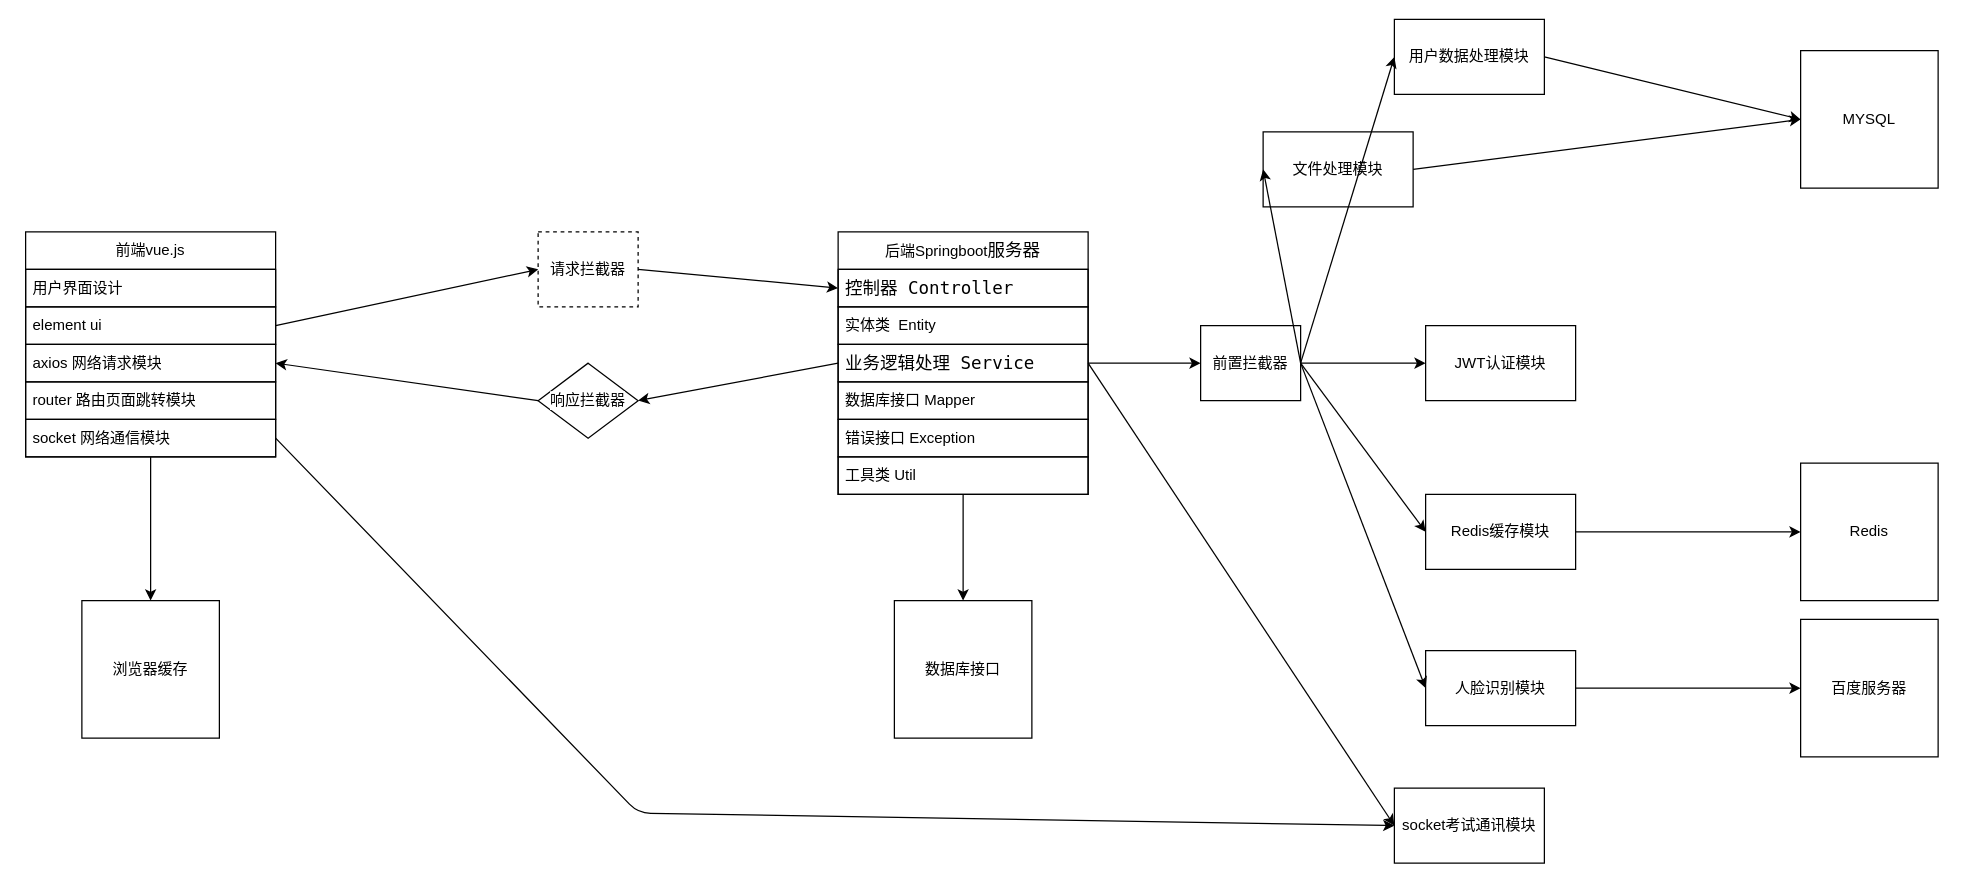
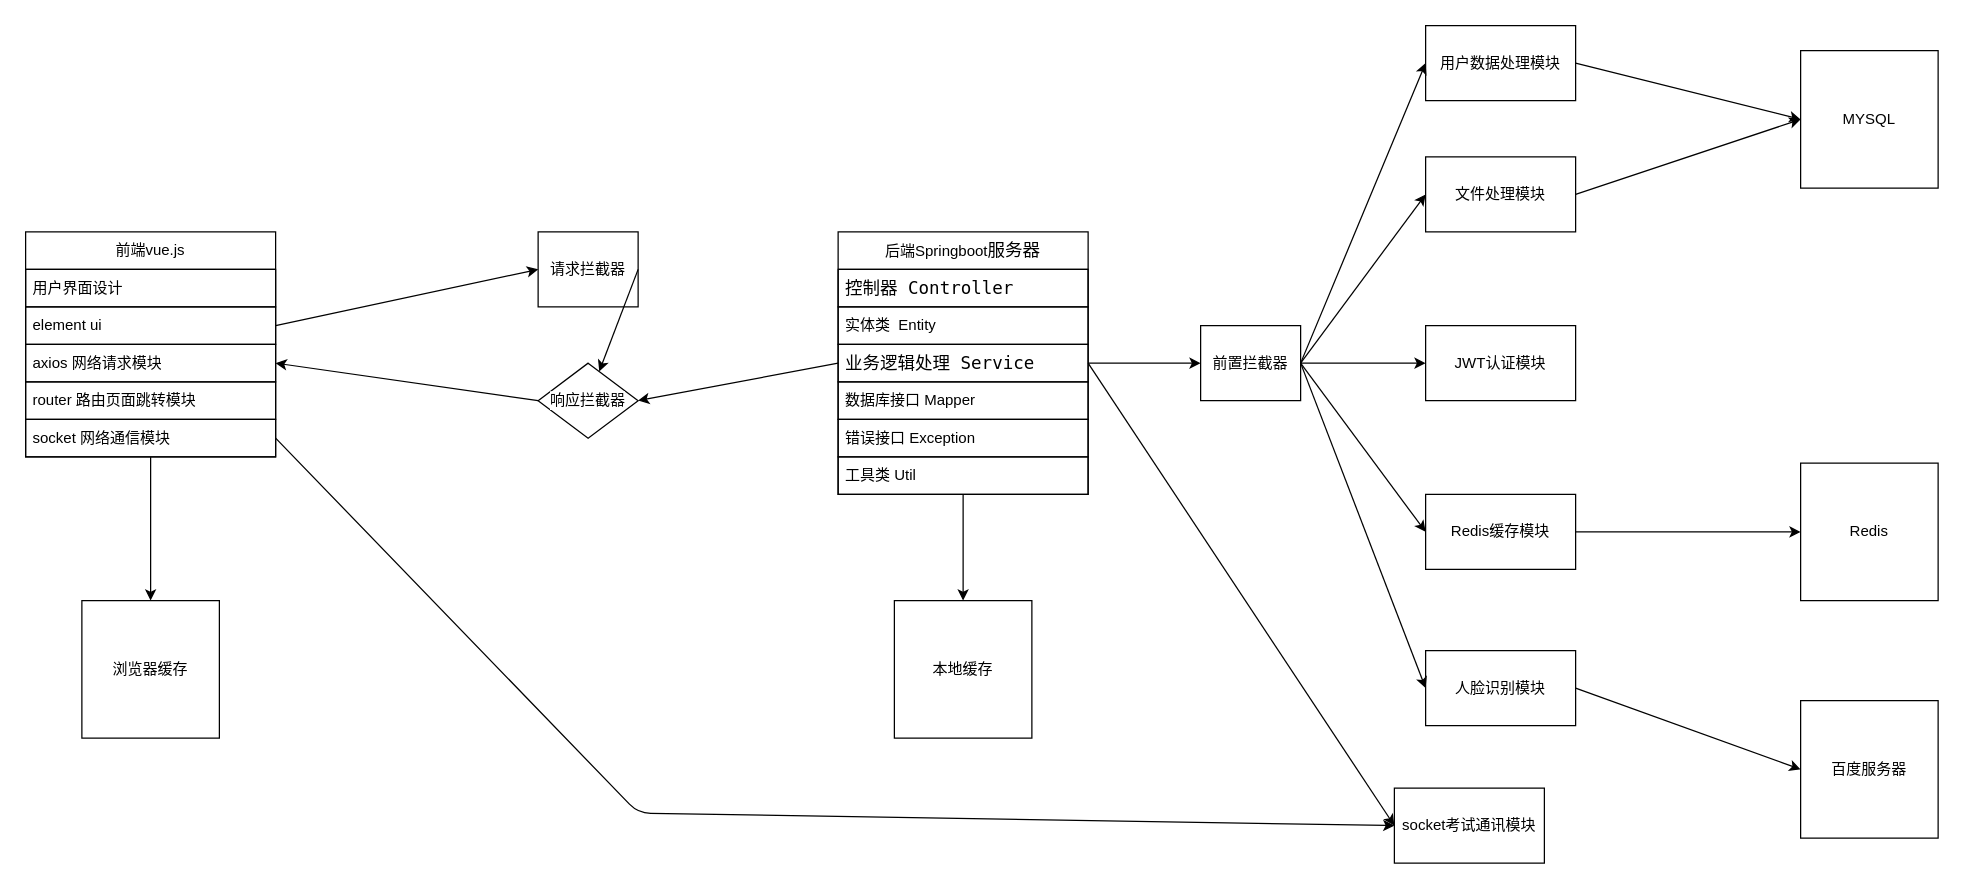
node "用户数据处理模块": moved (1469, 57) -> (1501, 63)
node "文件处理模块": moved (1338, 169) -> (1501, 194)
node "请求拦截器": style dashed -> solid
edge "请求拦截器" -> "控制器 Controller": now "请求拦截器" -> "响应拦截器"
node "数据库接口": label "数据库接口" -> "本地缓存"
node "百度服务器": moved (1869, 688) -> (1869, 769)
